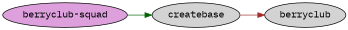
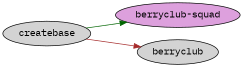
edge "berryclub-squad" -> "createbase": reversed
